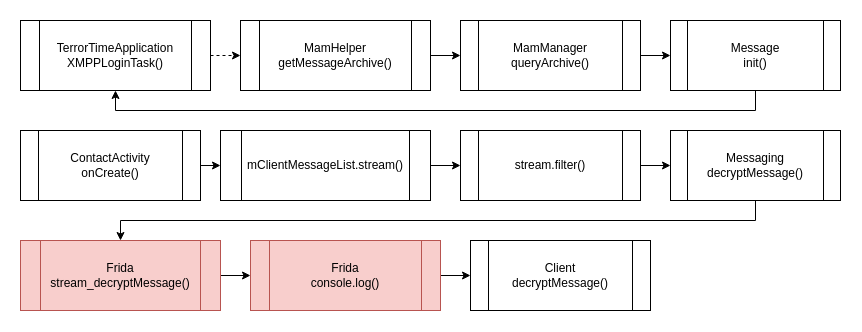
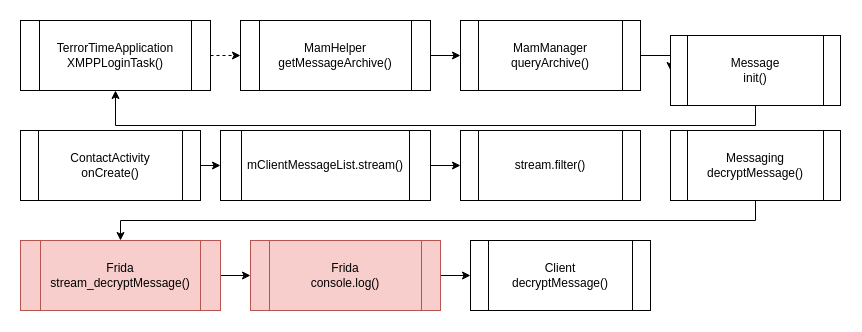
node "Message init()": moved (756, 56) -> (756, 71)
edge "stream.filter()" -> "Messaging decryptMessage()": removed
